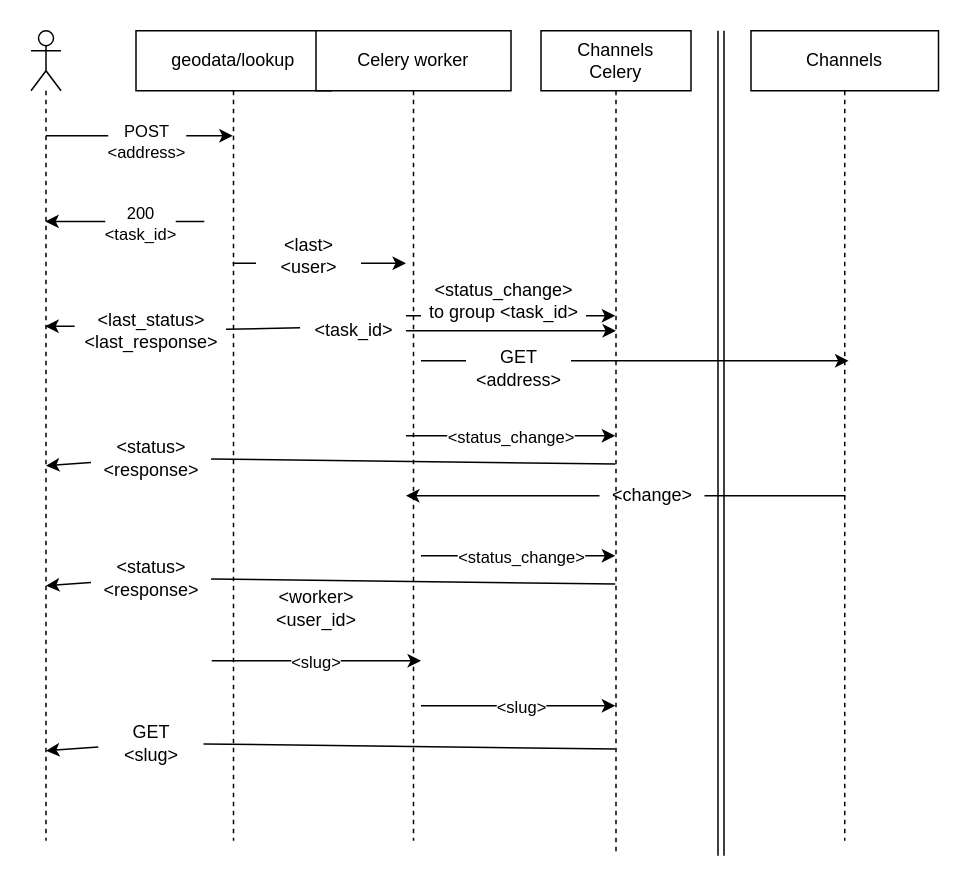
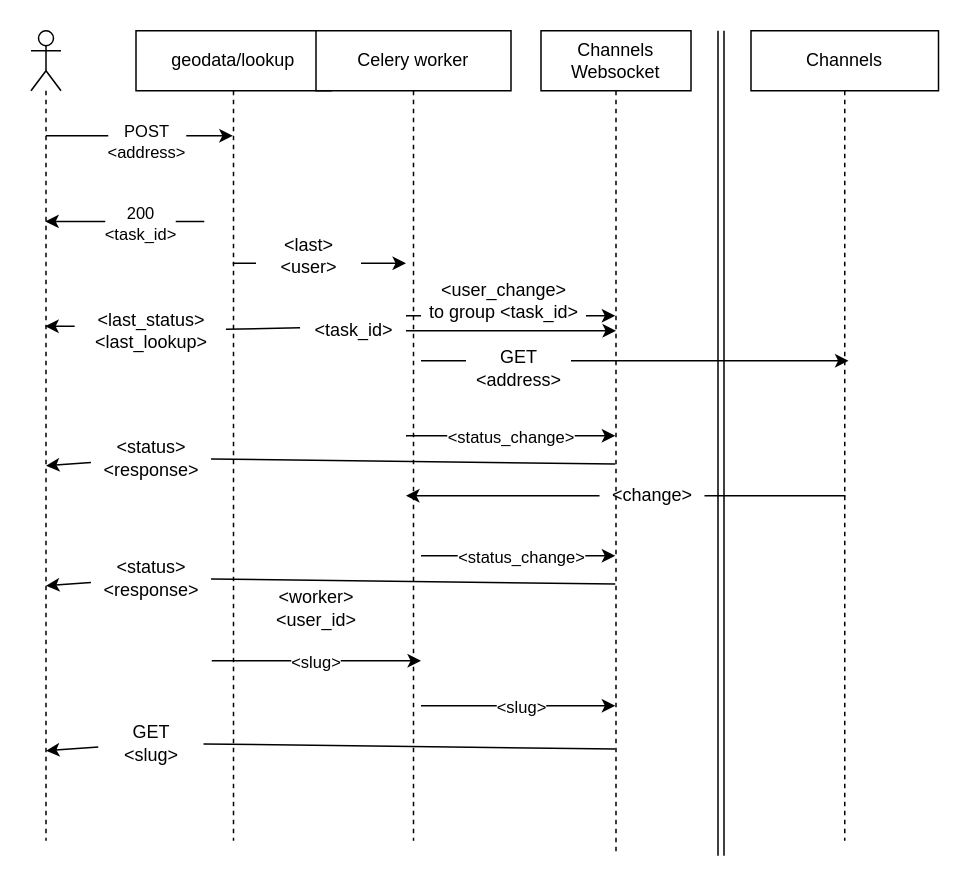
node "Channels Celery": label "Channels Celery" -> "Channels Websocket"
node "<status_change> to group <task_id>": label "<status_change> to group <task_id>" -> "<user_change> to group <task_id>"
node "<last_status> <last_response>": label "<last_status> <last_response>" -> "<last_status> <last_lookup>"
